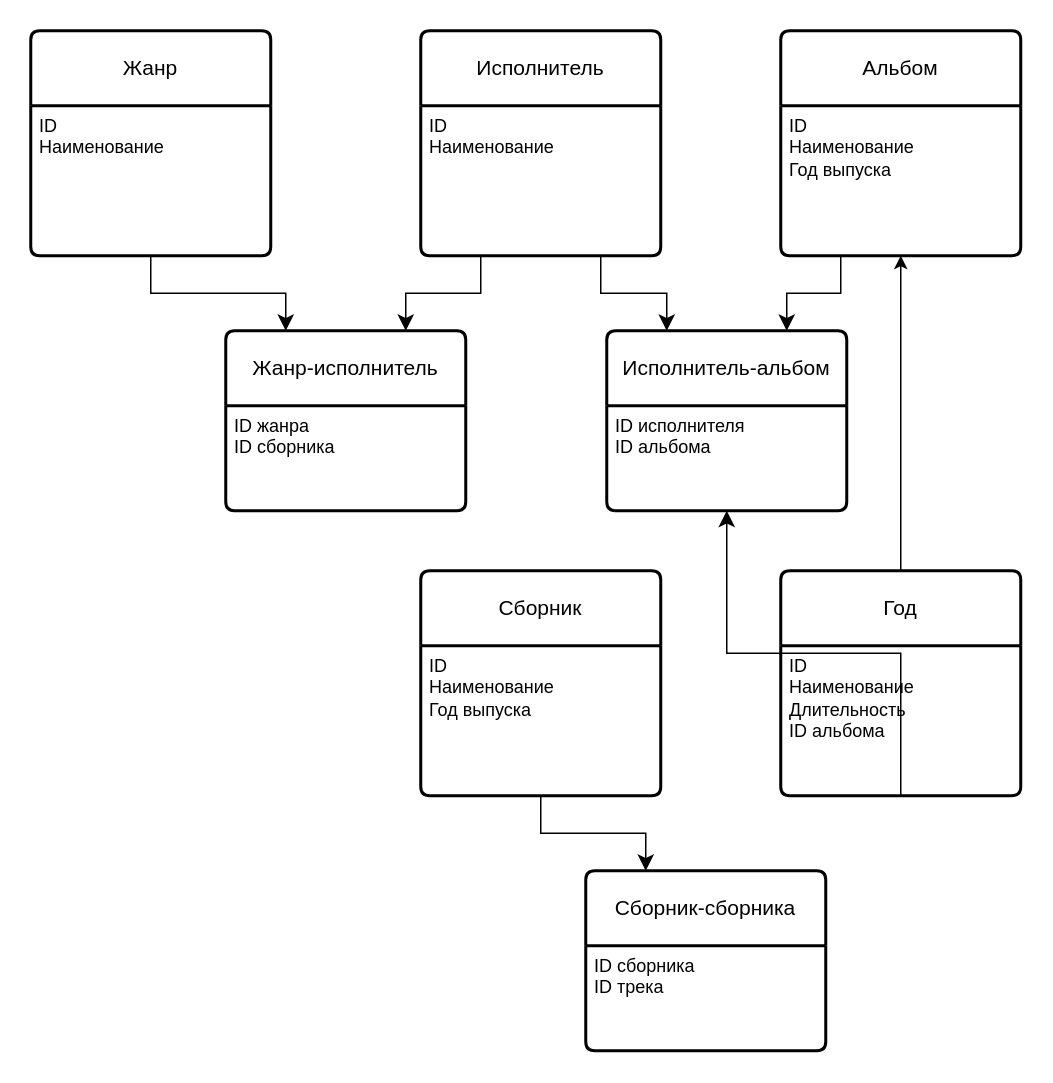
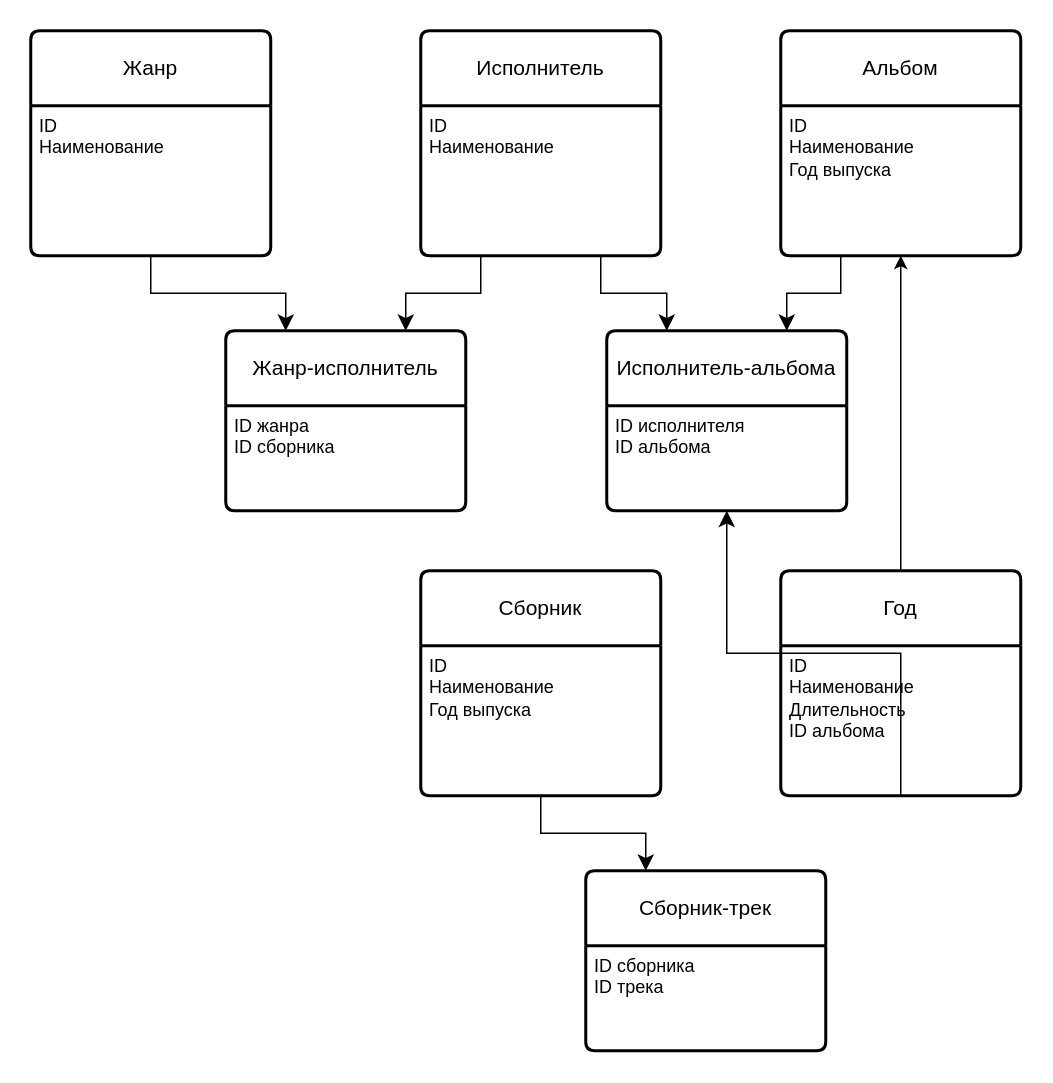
node "Исполнитель-альбом": label "Исполнитель-альбом" -> "Исполнитель-альбома"
node "Сборник-сборника": label "Сборник-сборника" -> "Сборник-трек"
